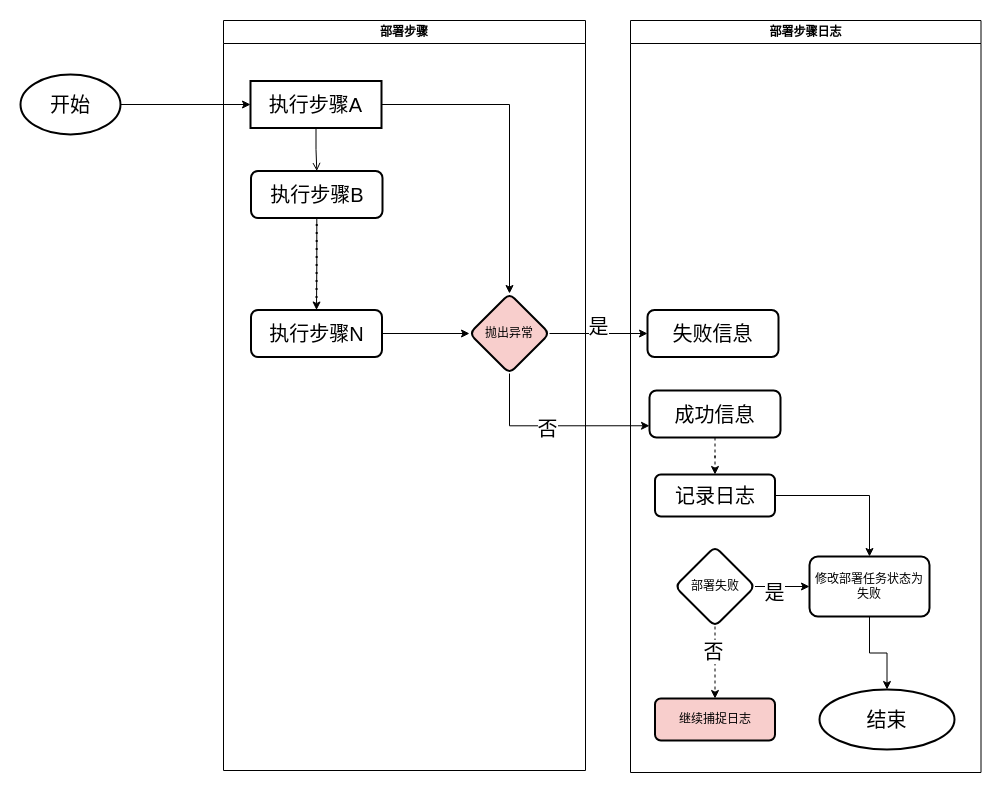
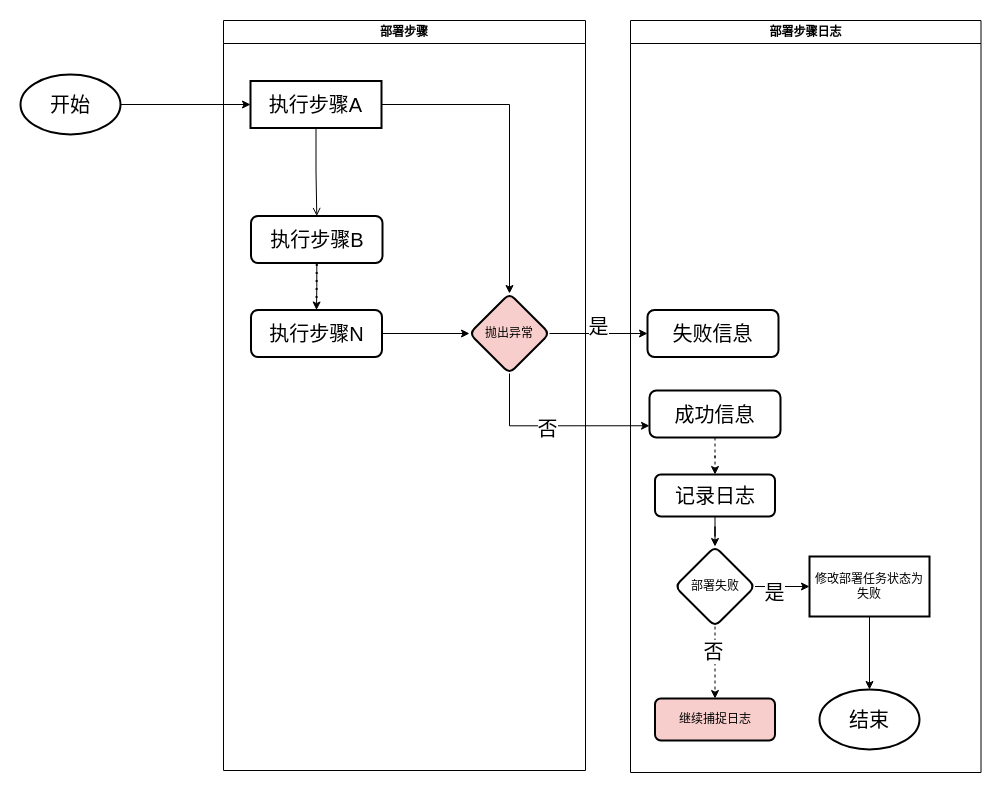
node "执行步骤B": moved (317, 195) -> (317, 240)
edge "记录日志" -> "修改部署任务状态为失败": now "记录日志" -> "部署失败"
node "修改部署任务状态为失败": shape rounded rectangle -> rectangle
node "结束": size 135x60 -> 100x60
